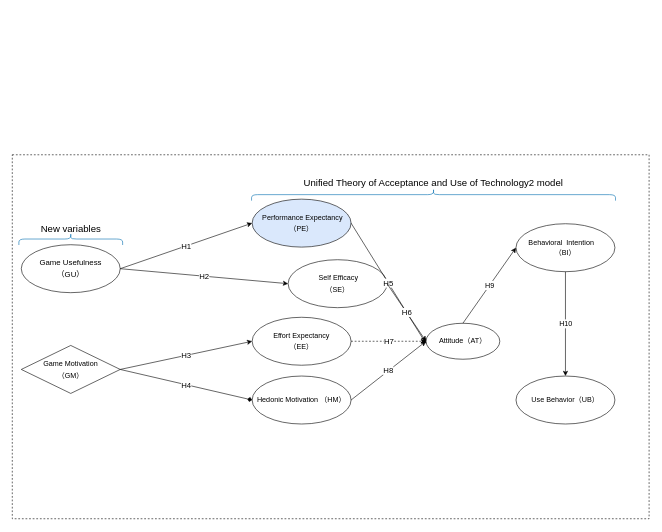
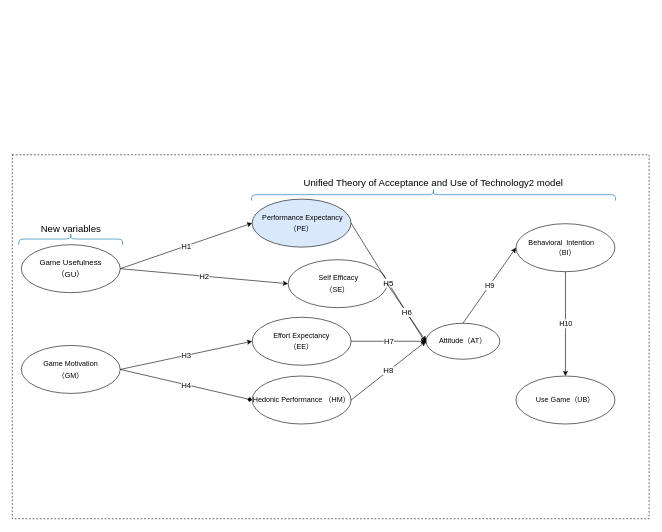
edge "Effort Expectancy（EE）" -> "Attitude（AT）": style dashed -> solid
node "Game Motivation（GM）": shape diamond -> ellipse
node "Hedonic Motivation （HM）": label "Hedonic Motivation （HM）" -> "Hedonic Performance （HM）"
node "Use Behavior（UB）": label "Use Behavior（UB）" -> "Use Game（UB）"
